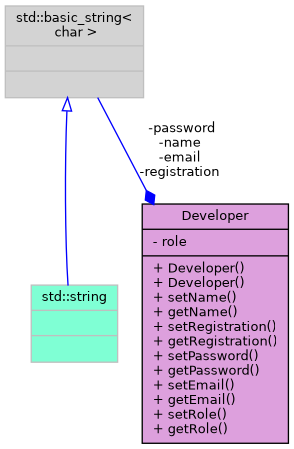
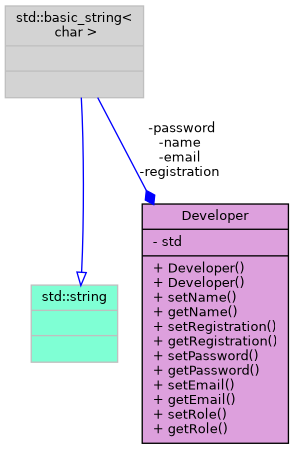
edge "std::string" -> "std::basic_string<": reversed
node "Developer": text "- role" -> "- std"
